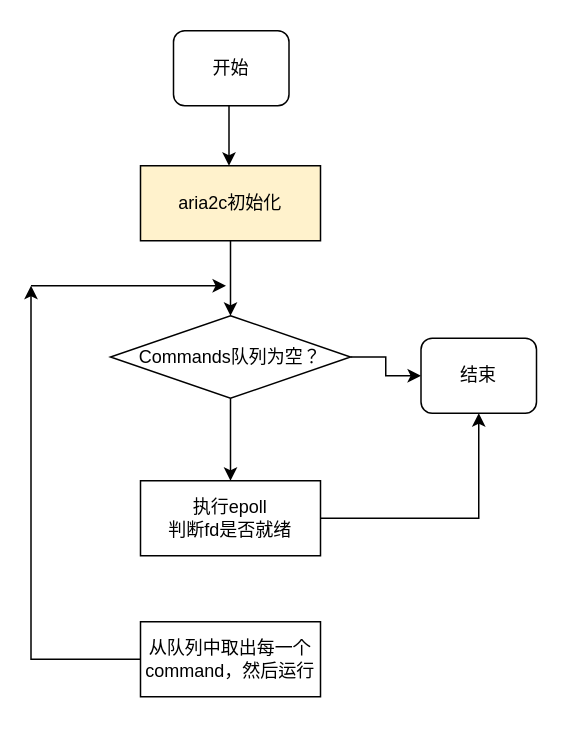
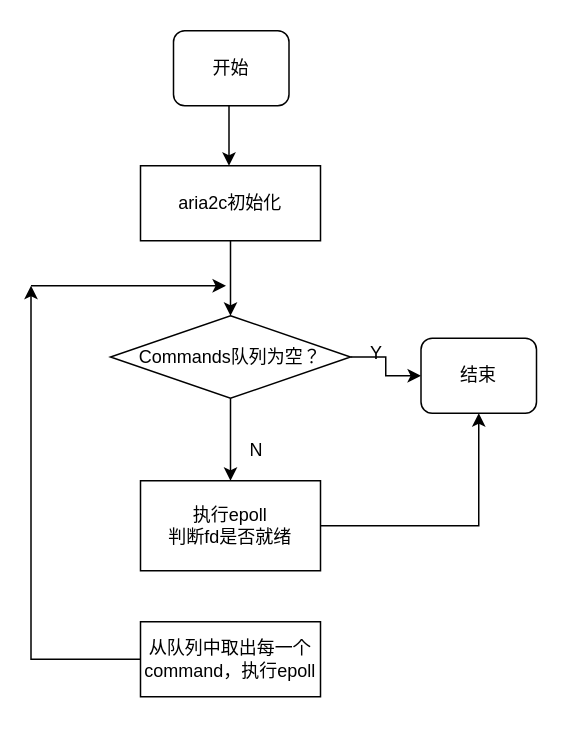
node "aria2c初始化": fillcolor #fff2cc -> #ffffff
node "Y": added
node "N": added
node "执行epoll 判断fd是否就绪": size 180x75 -> 180x90
node "从队列中取出每一个command，然后运行": label "从队列中取出每一个command，然后运行" -> "从队列中取出每一个command，执行epoll"
